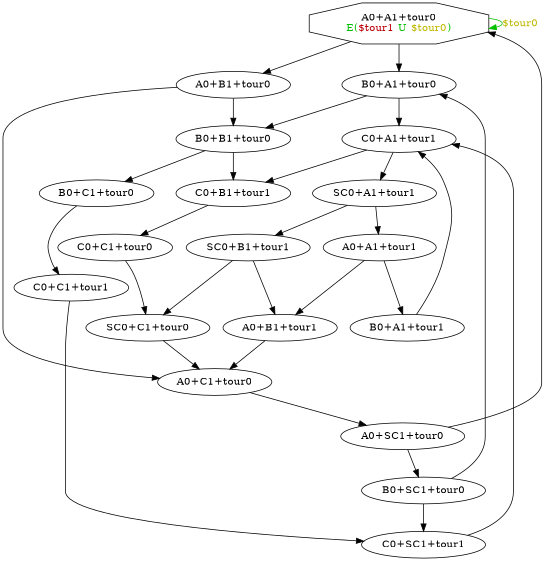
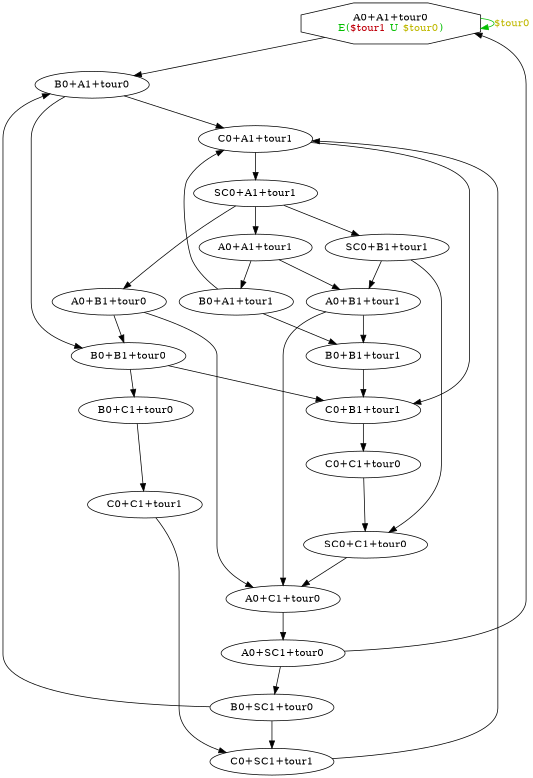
edge "A0+A1+tour0" -> "A0+B1+tour0": now "SC0+A1+tour1" -> "A0+B1+tour0"
node "B0+B1+tour1": added
